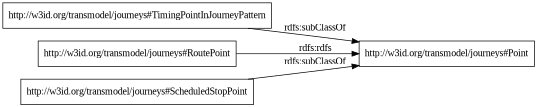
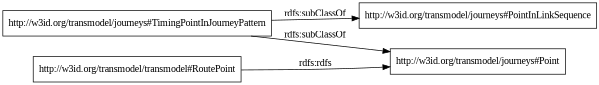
node "http://w3id.org/transmodel/journeys#PointInLinkSequence": added
node "http://w3id.org/transmodel/journeys#RoutePoint": label "http://w3id.org/transmodel/journeys#RoutePoint" -> "http://w3id.org/transmodel/transmodel#RoutePoint"
node "http://w3id.org/transmodel/journeys#ScheduledStopPoint": removed
